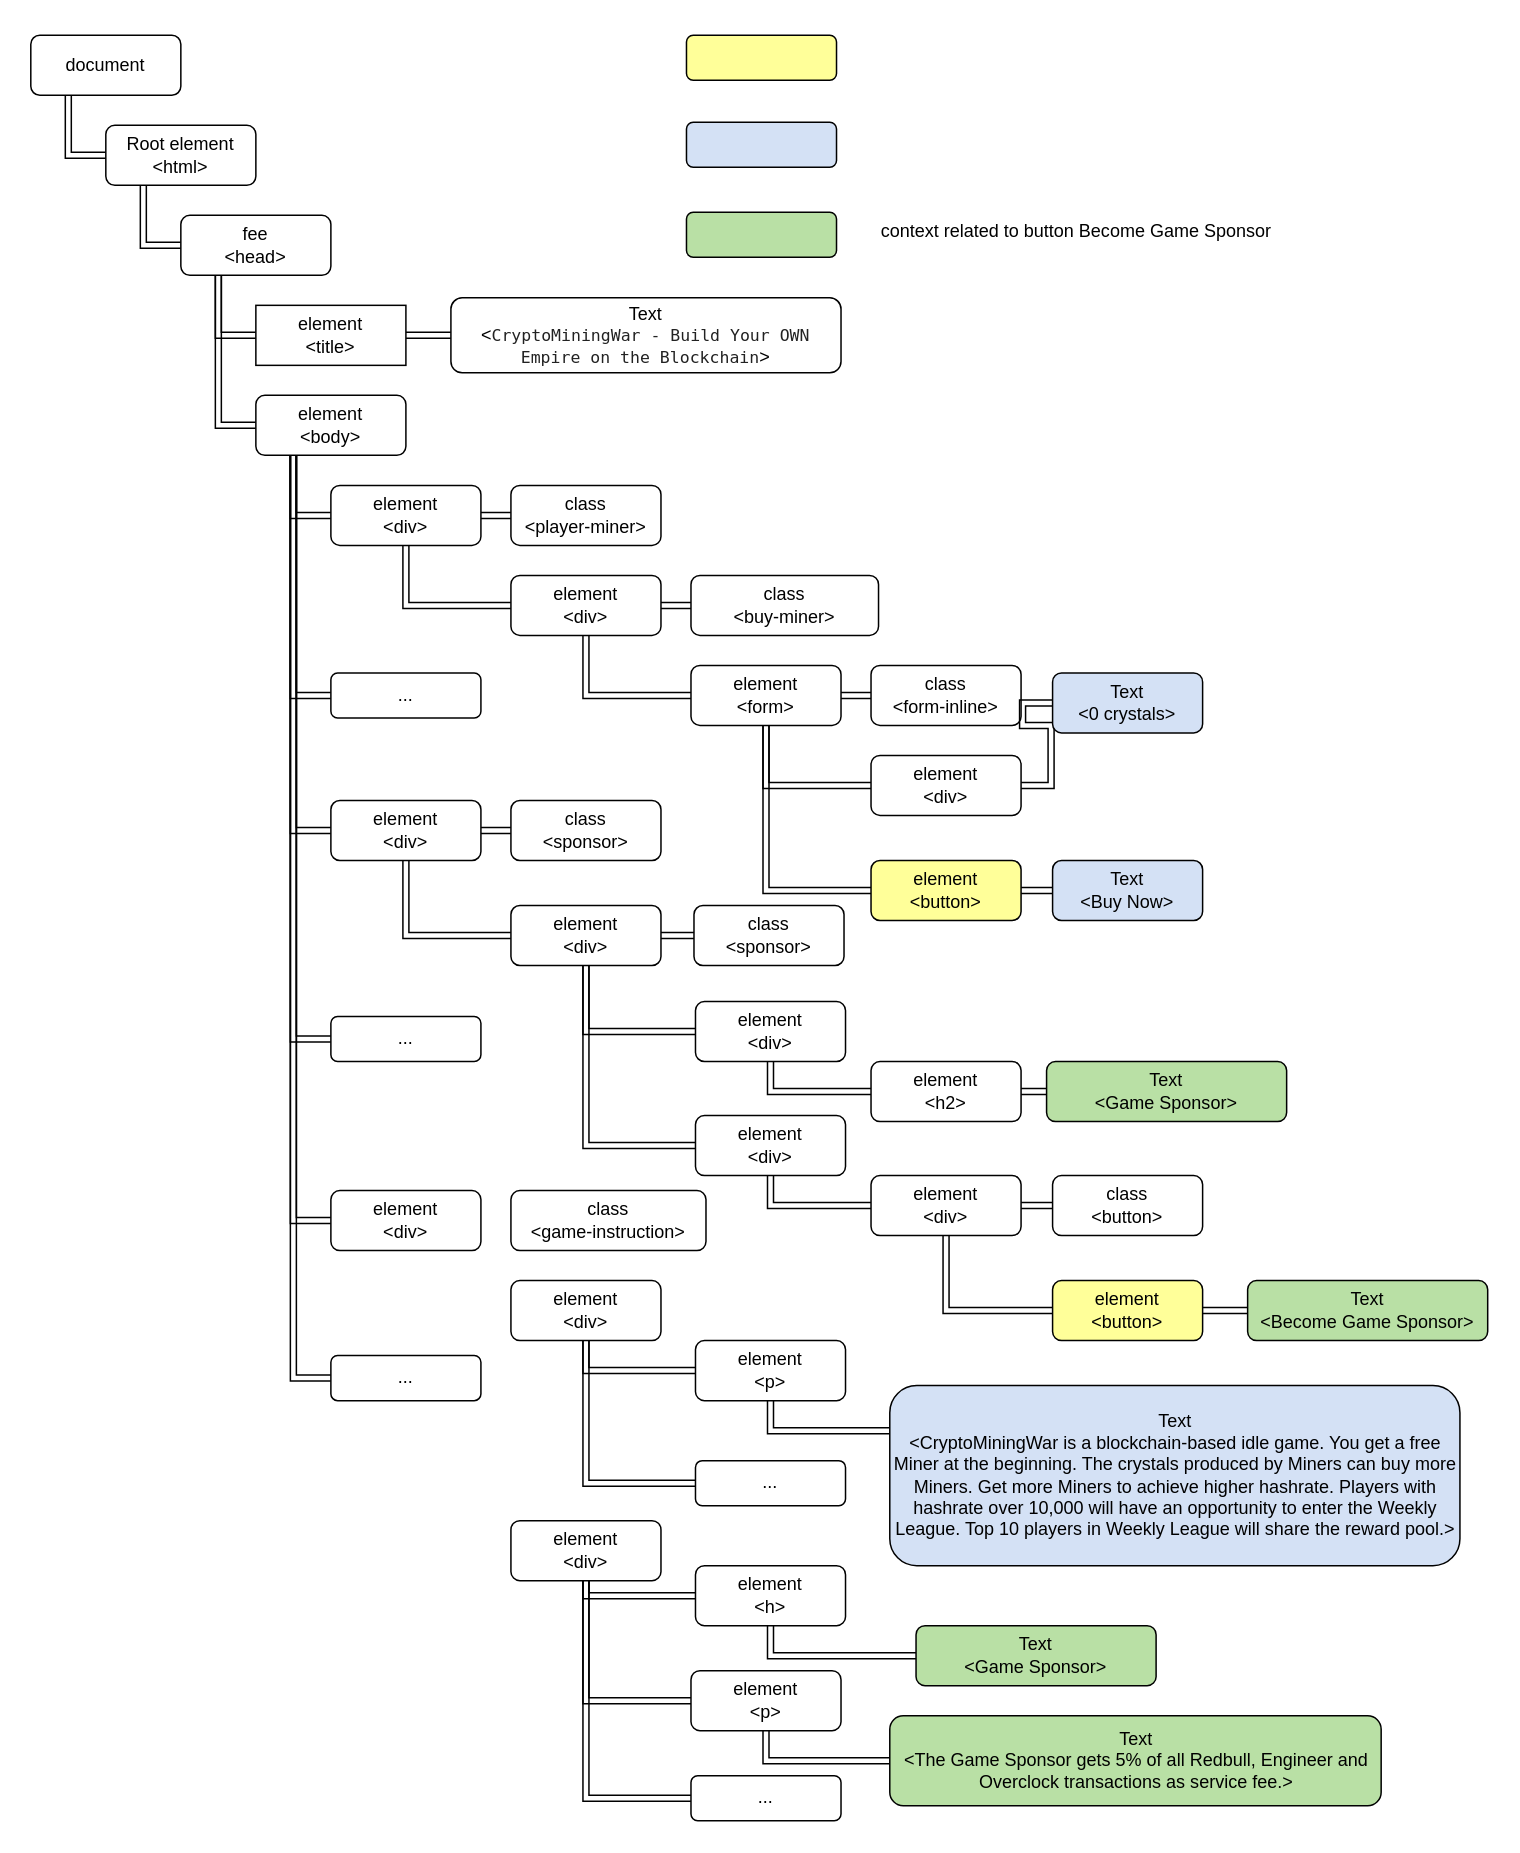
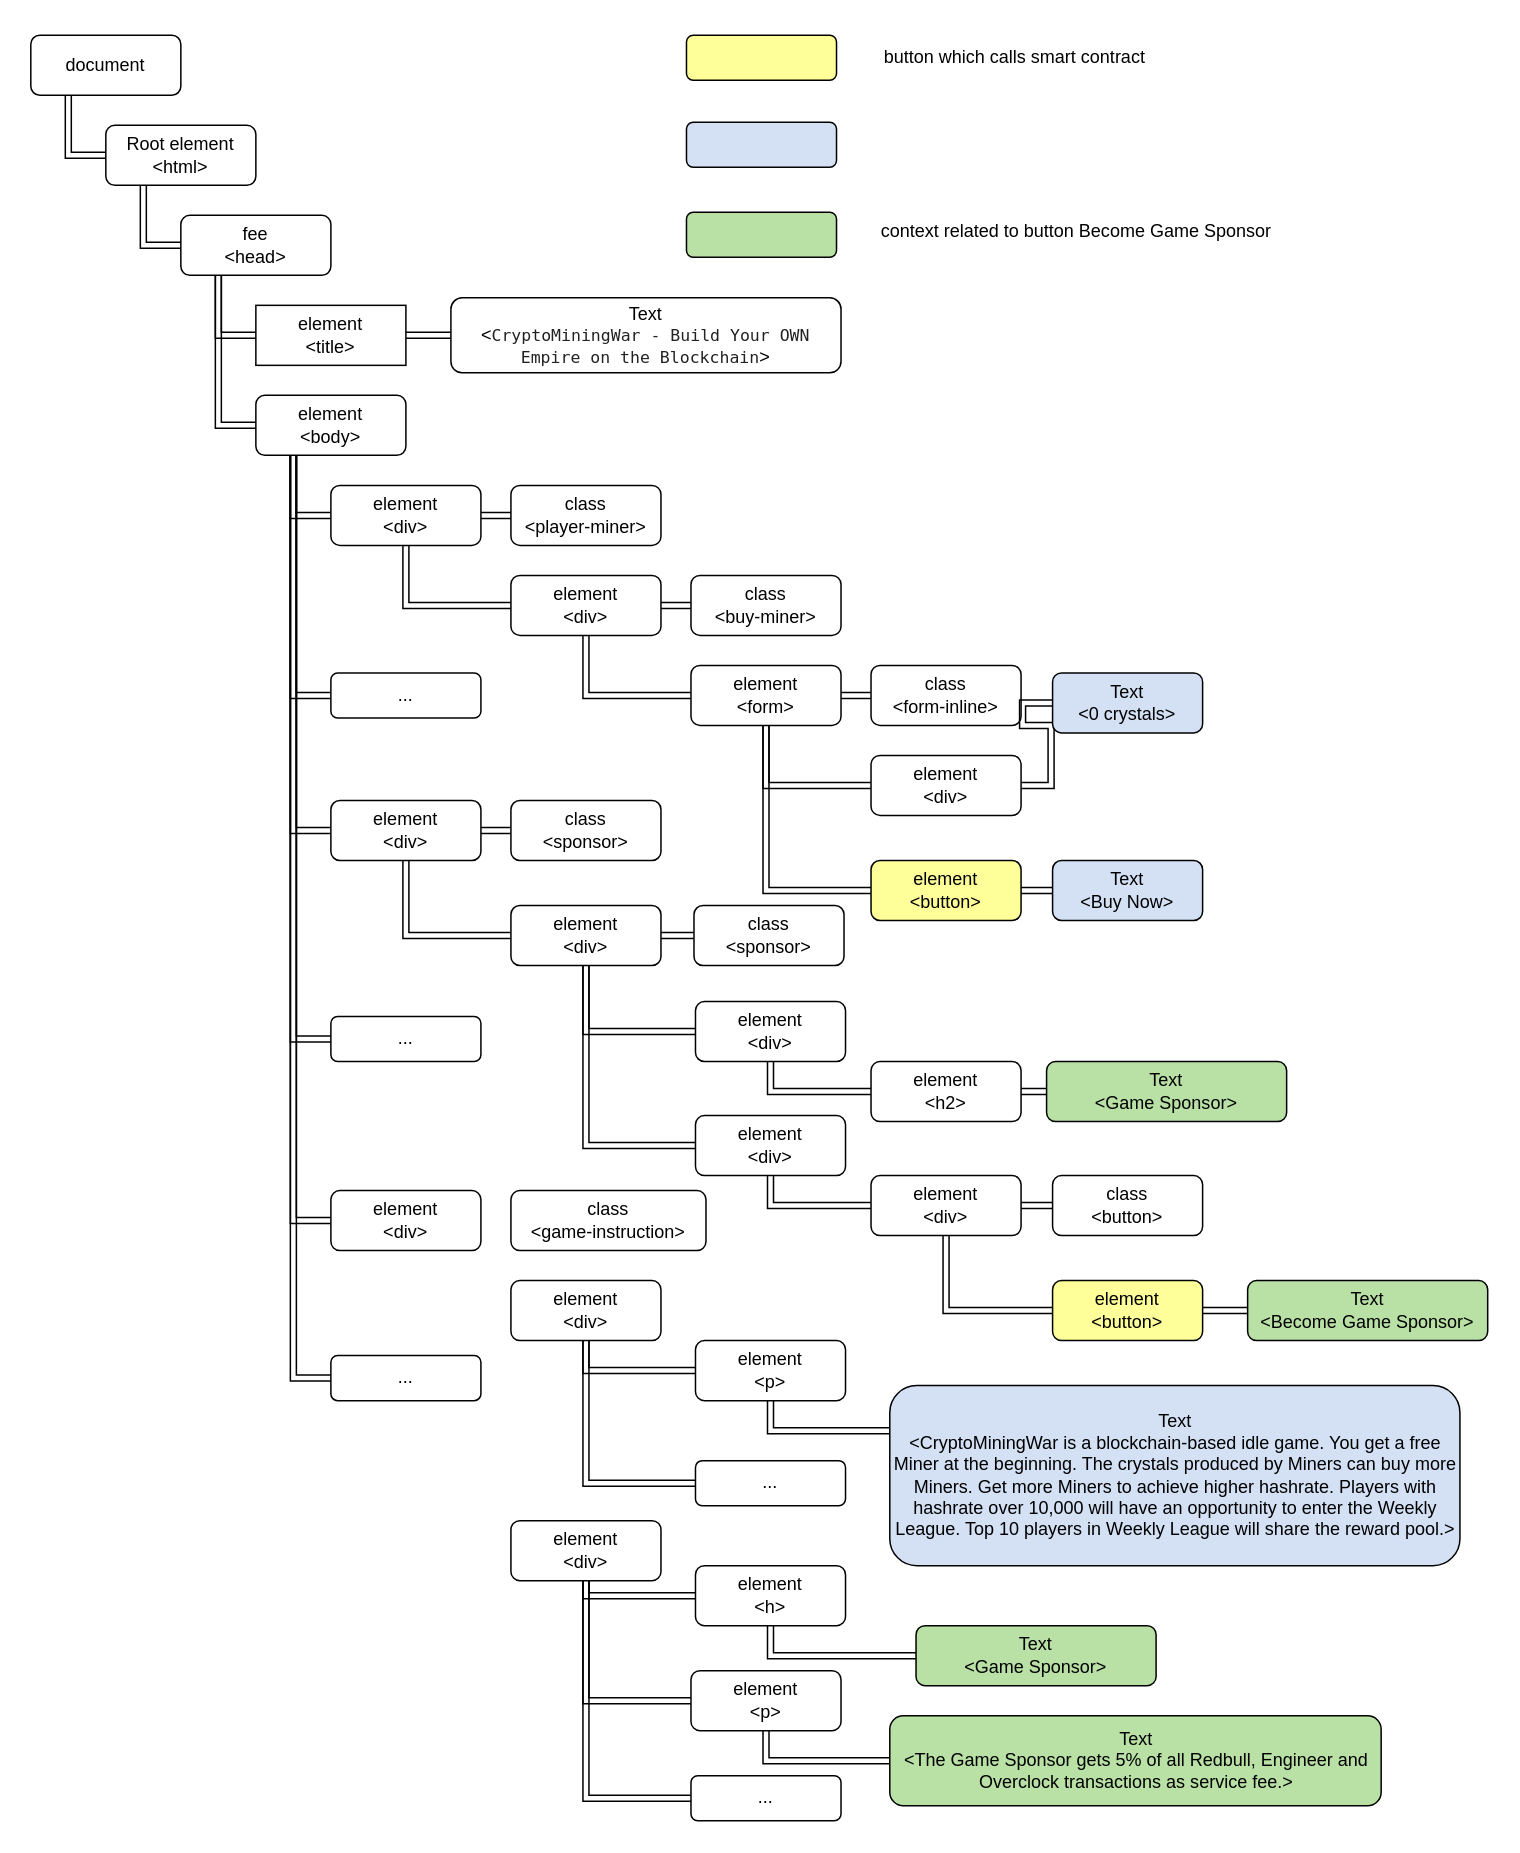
node "button which calls smart contract": added
node "class <buy-miner>": size 188x60 -> 150x60
